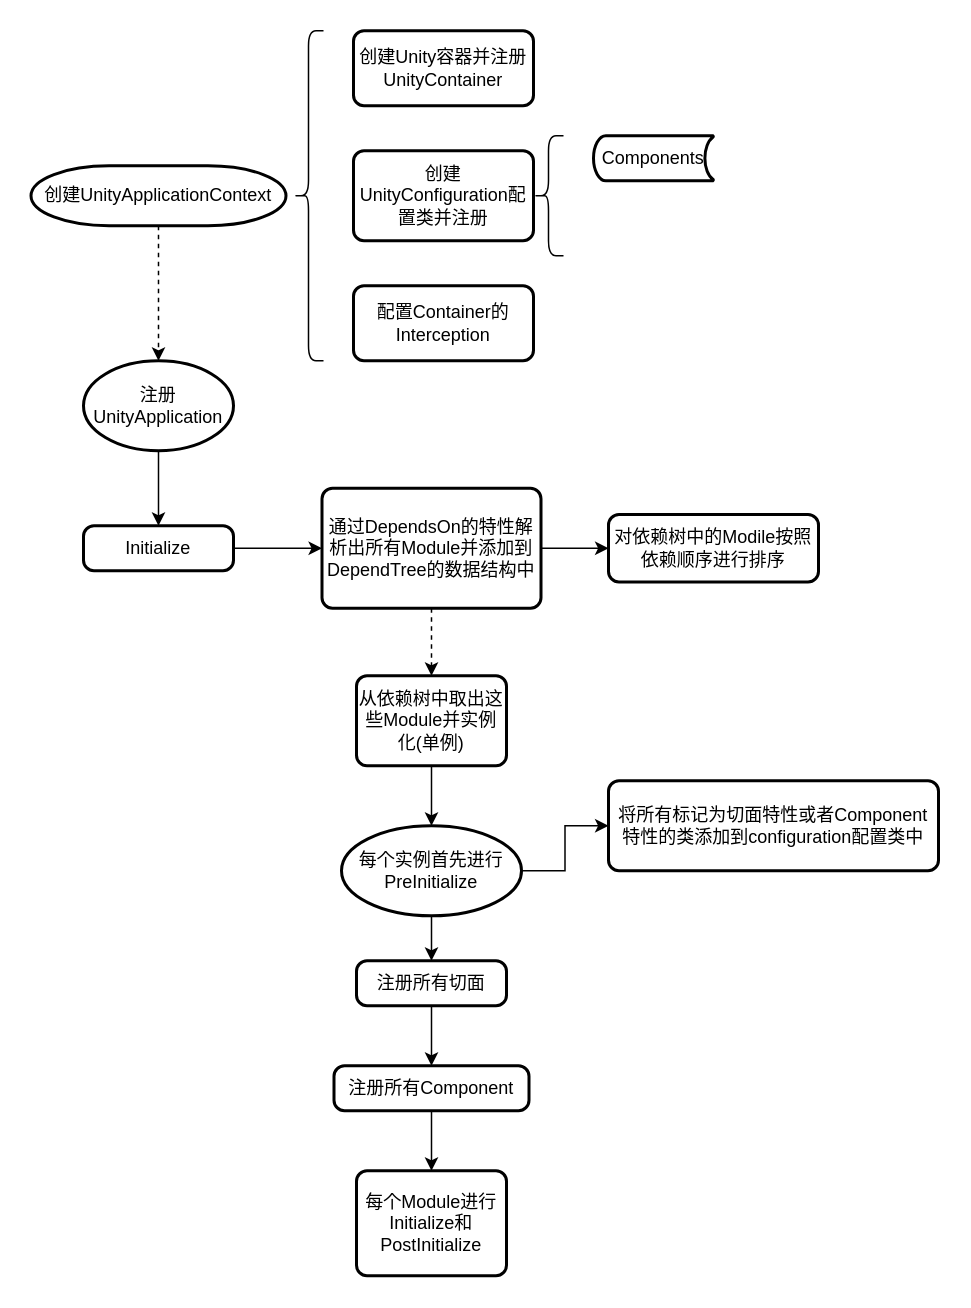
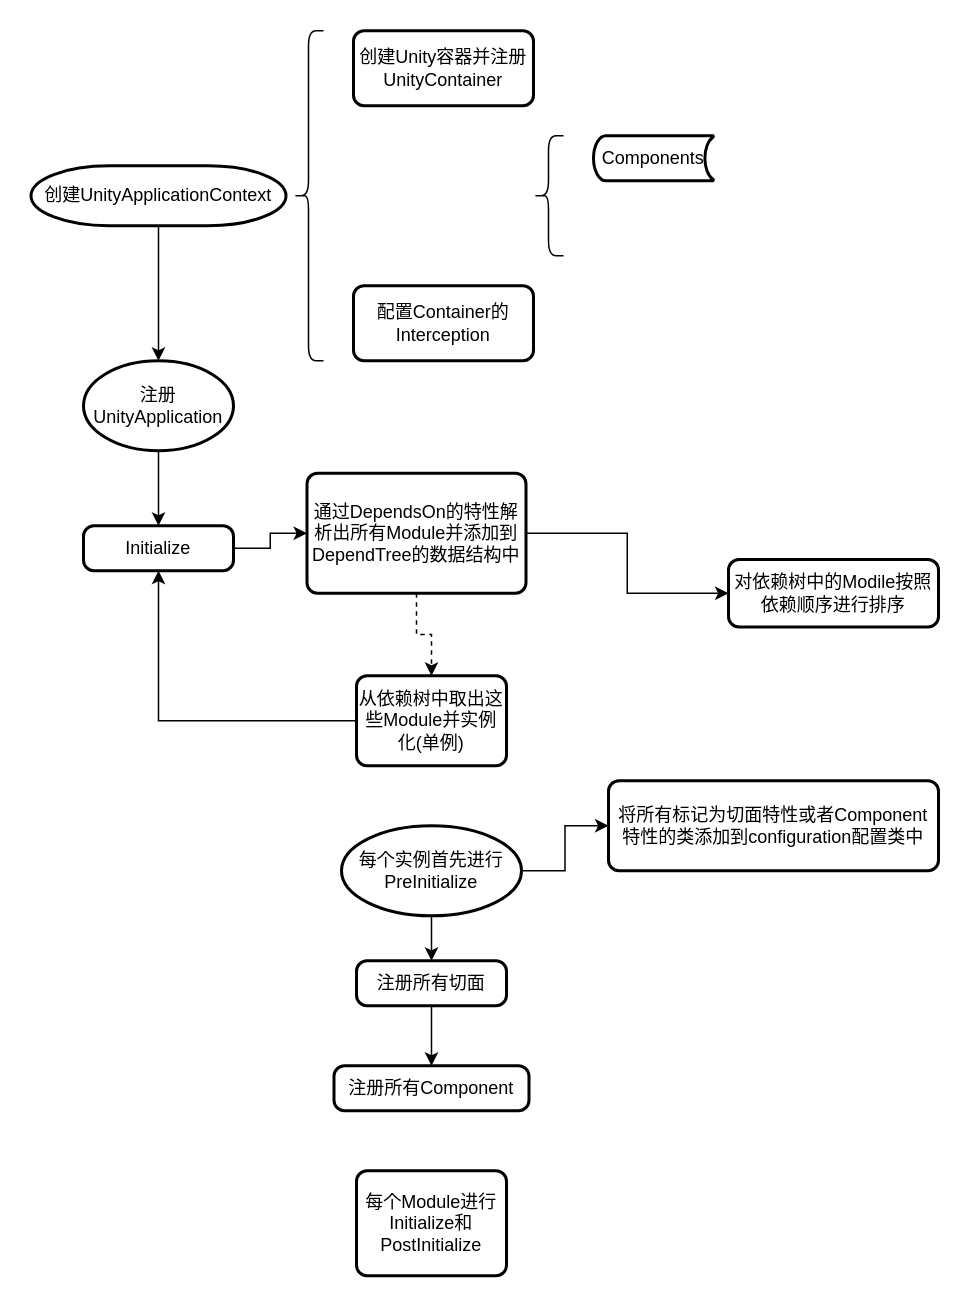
node "创建UnityConfiguration配置类并注册": removed
edge "创建UnityApplicationContext" -> "注册UnityApplication": style dashed -> solid
node "通过DependsOn的特性解析出所有Module并添加到DependTree的数据结构中": moved (431, 548) -> (416, 533)
node "对依赖树中的Modile按照依赖顺序进行排序": moved (713, 548) -> (833, 593)
edge "从依赖树中取出这些Module并实例化(单例)" -> "每个实例首先进行PreInitialize": now "从依赖树中取出这些Module并实例化(单例)" -> "Initialize"
edge "注册所有Component" -> "每个Module进行Initialize和PostInitialize": removed
